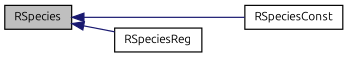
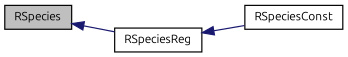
edge "RSpeciesConst" -> "RSpecies": now "RSpeciesConst" -> "RSpeciesReg"
